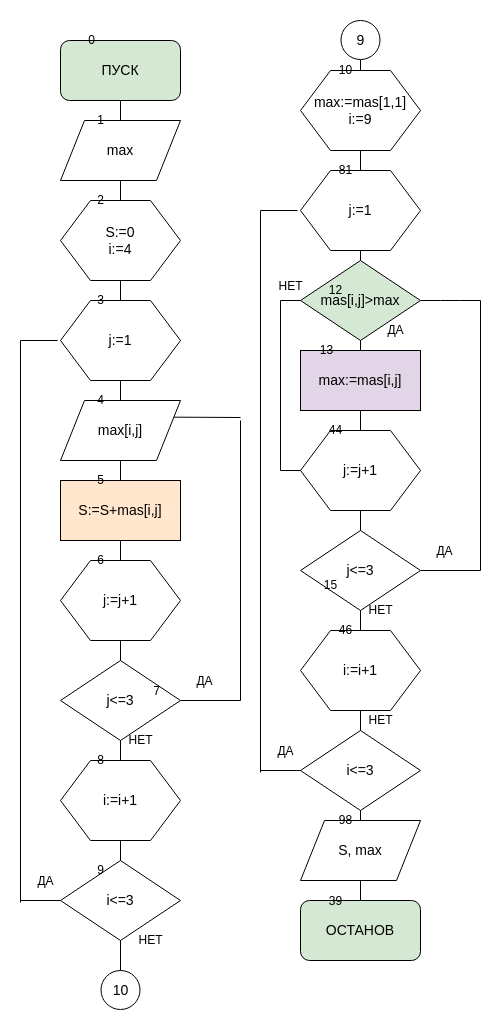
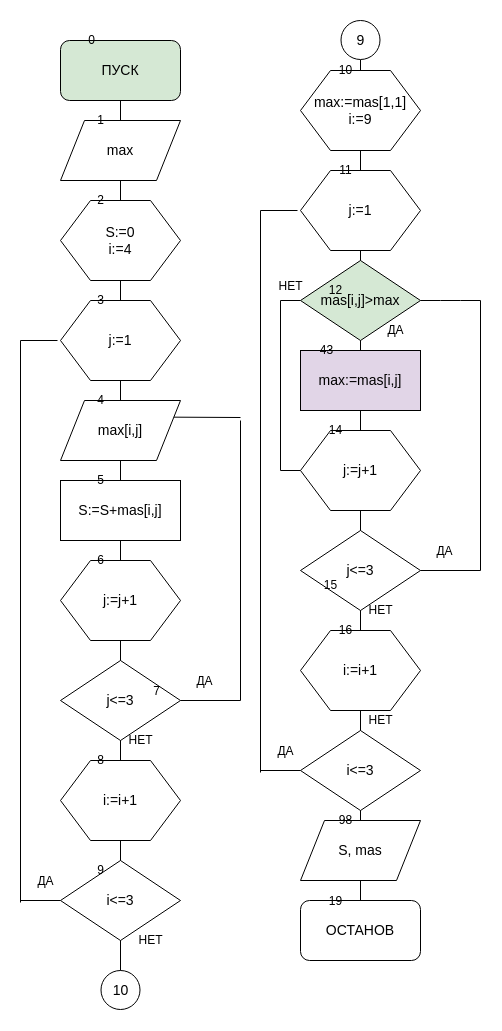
node "81": label "81" -> "11"
node "13": label "13" -> "43"
node "44": label "44" -> "14"
node "S:=S+mas[i,j]": fillcolor #ffe6cc -> #ffffff
node "46": label "46" -> "16"
node "S, max": label "S, max" -> "S, mas"
node "39": label "39" -> "19"
node "ОСТАНОВ": fillcolor #d5e8d4 -> #ffffff
